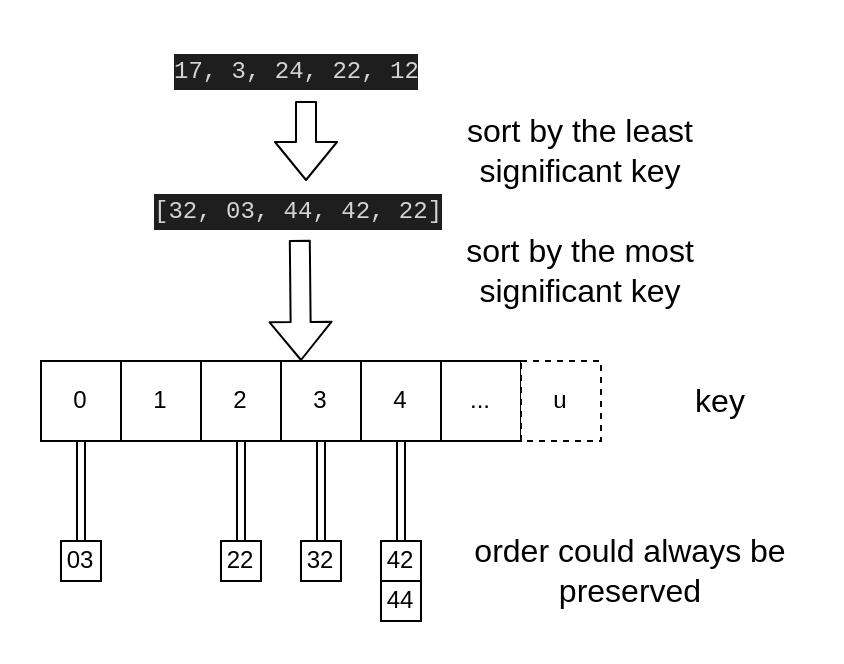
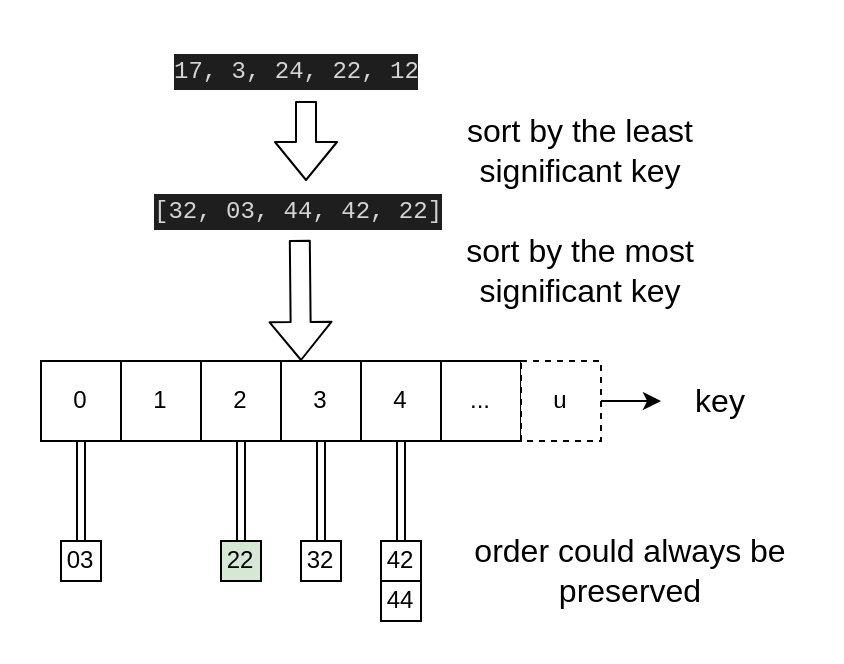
edge "u" -> "key": added
node "22": fillcolor #ffffff -> #d5e8d4
